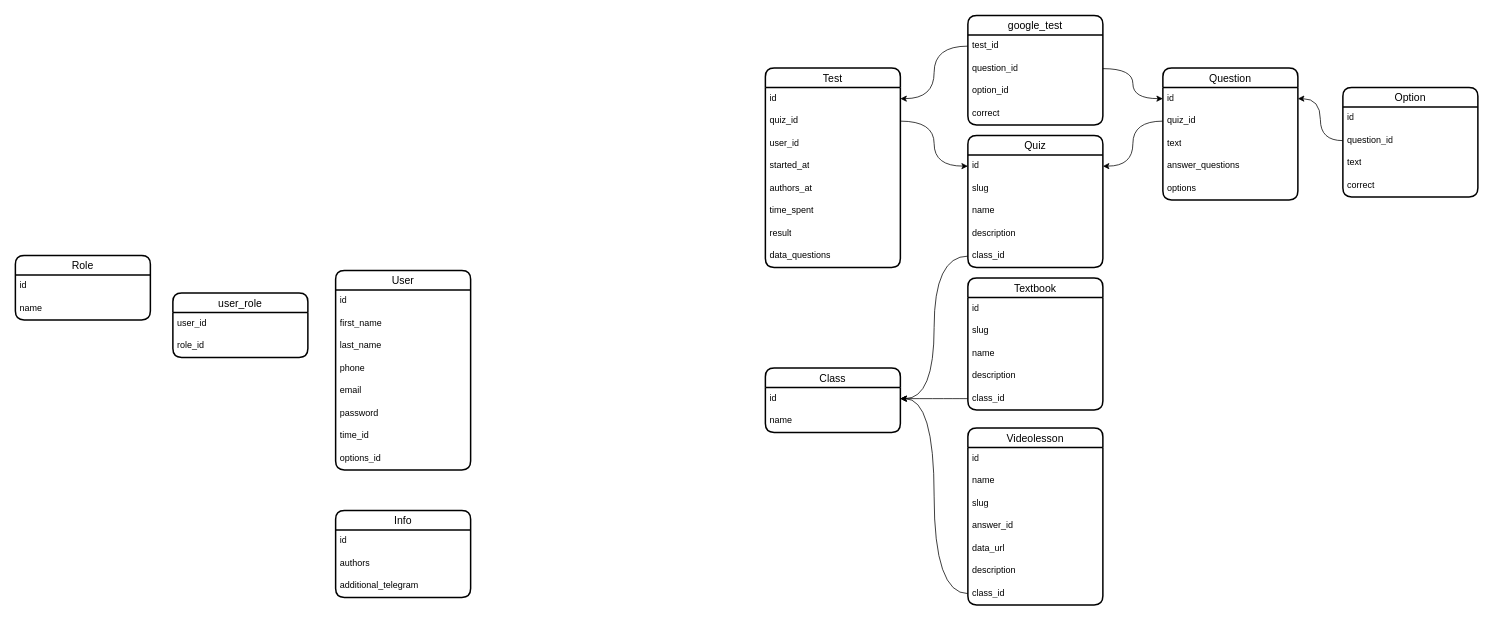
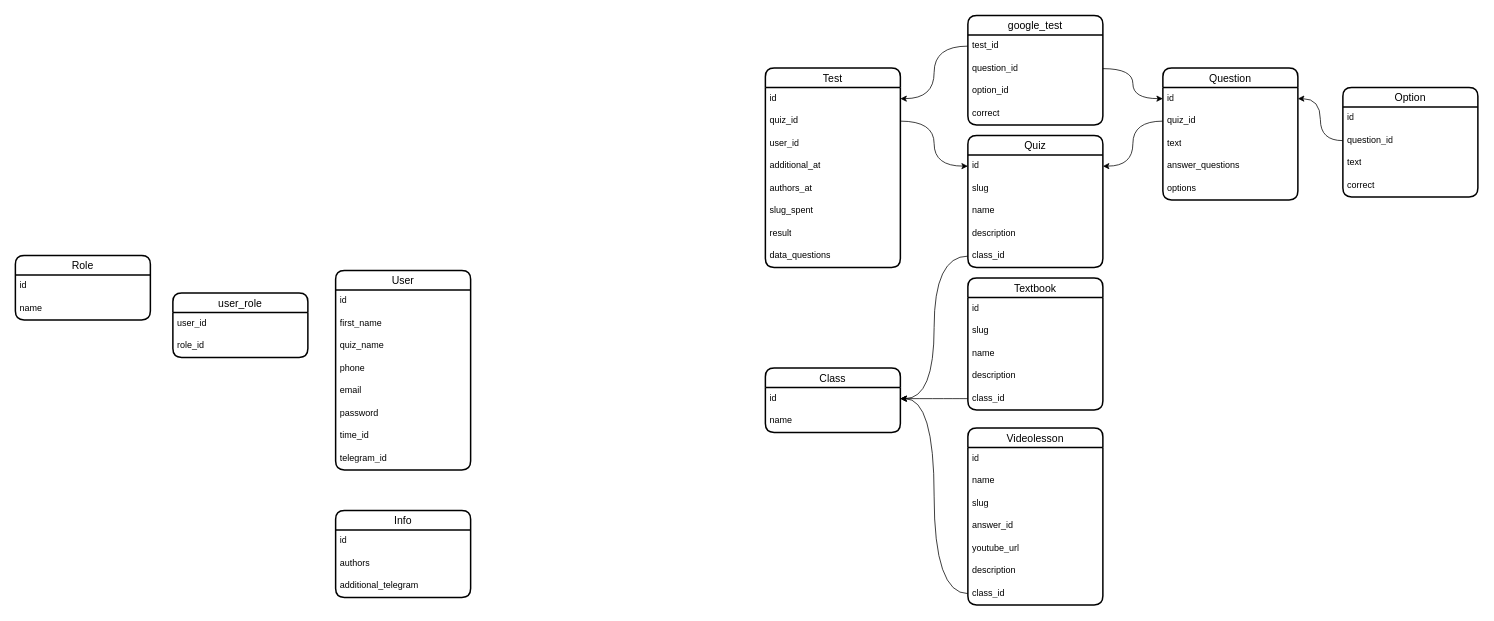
node "started_at": label "started_at" -> "additional_at"
node "time_spent": label "time_spent" -> "slug_spent"
node "last_name": label "last_name" -> "quiz_name"
node "options_id": label "options_id" -> "telegram_id"
node "data_url": label "data_url" -> "youtube_url"
